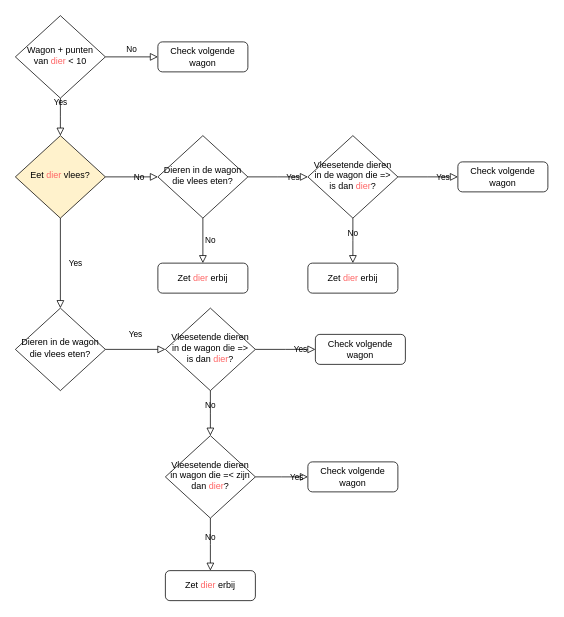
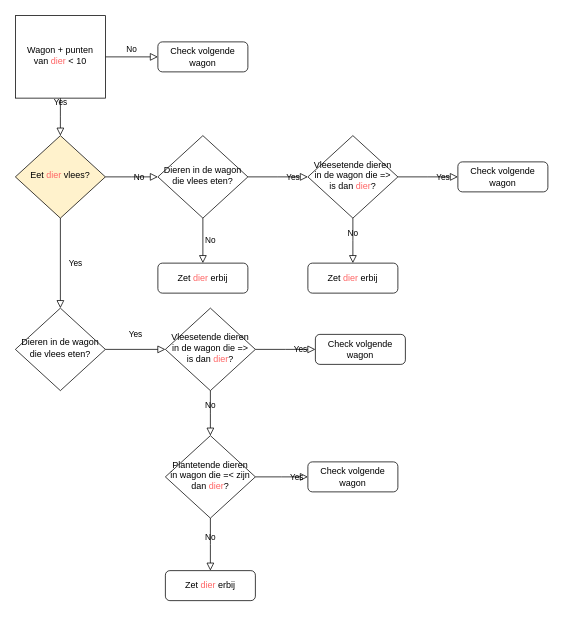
node "Wagon + punten van dier < 10": shape diamond -> rectangle
node "Vleesetende dieren in wagon die =< zijn dan dier?": label "Vleesetende dieren in wagon die =< zijn dan dier?" -> "Plantetende dieren in wagon die =< zijn dan dier?"
